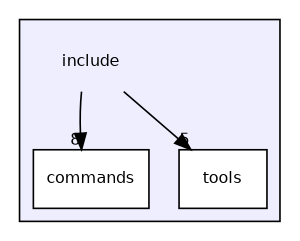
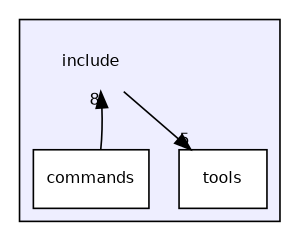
edge "include" -> "commands": reversed
